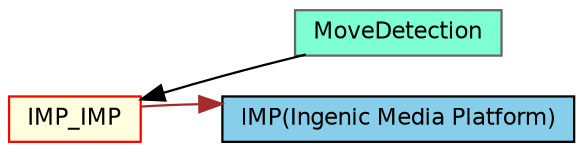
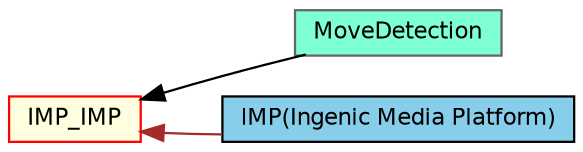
edge "IMP_IMP" -> "IMP(Ingenic Media Platform)": reversed
